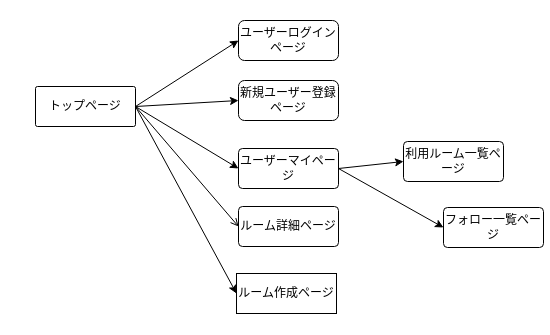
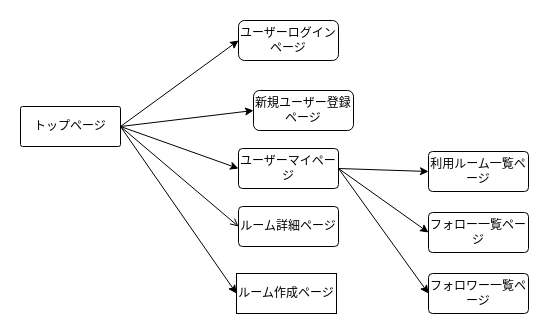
node "新規ユーザー登録ページ": moved (289, 101) -> (304, 111)
node "トップページ": moved (86, 107) -> (71, 127)
node "利用ルーム一覧ページ": moved (454, 162) -> (479, 172)
node "フォロー一覧ページ": moved (494, 228) -> (479, 233)
edge "ユーザーマイページ" -> "フォロワー一覧ページ": added
node "フォロワー一覧ページ": added
